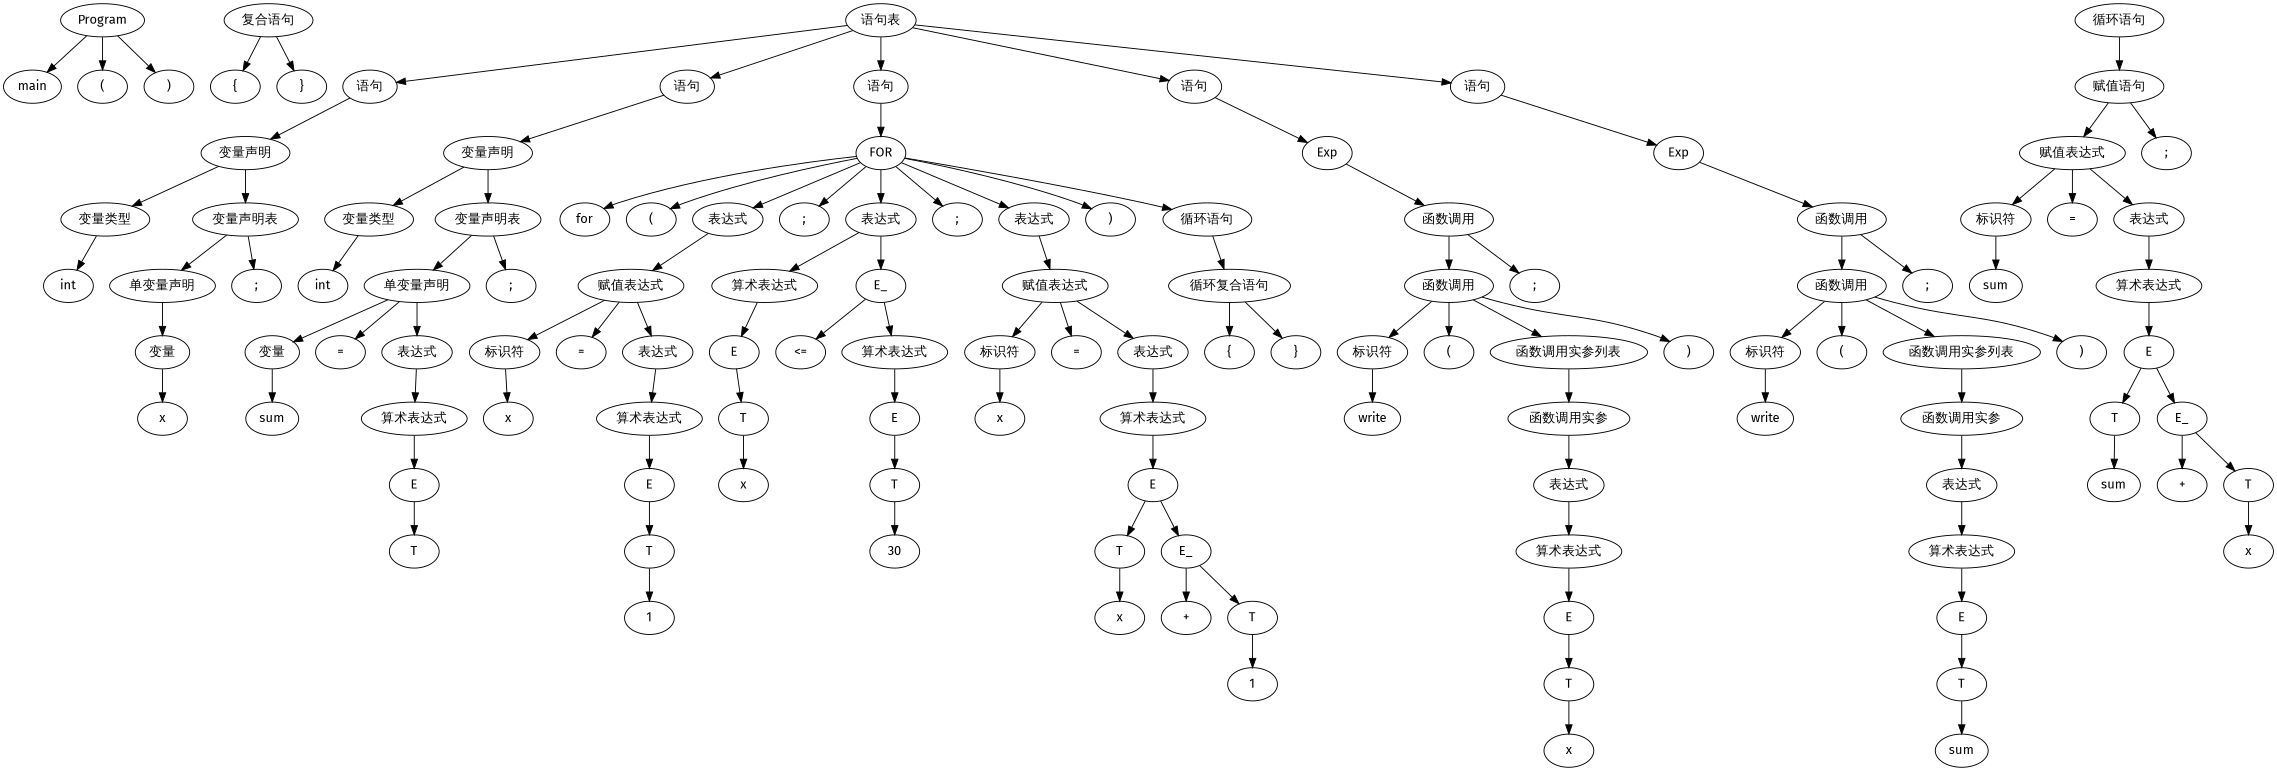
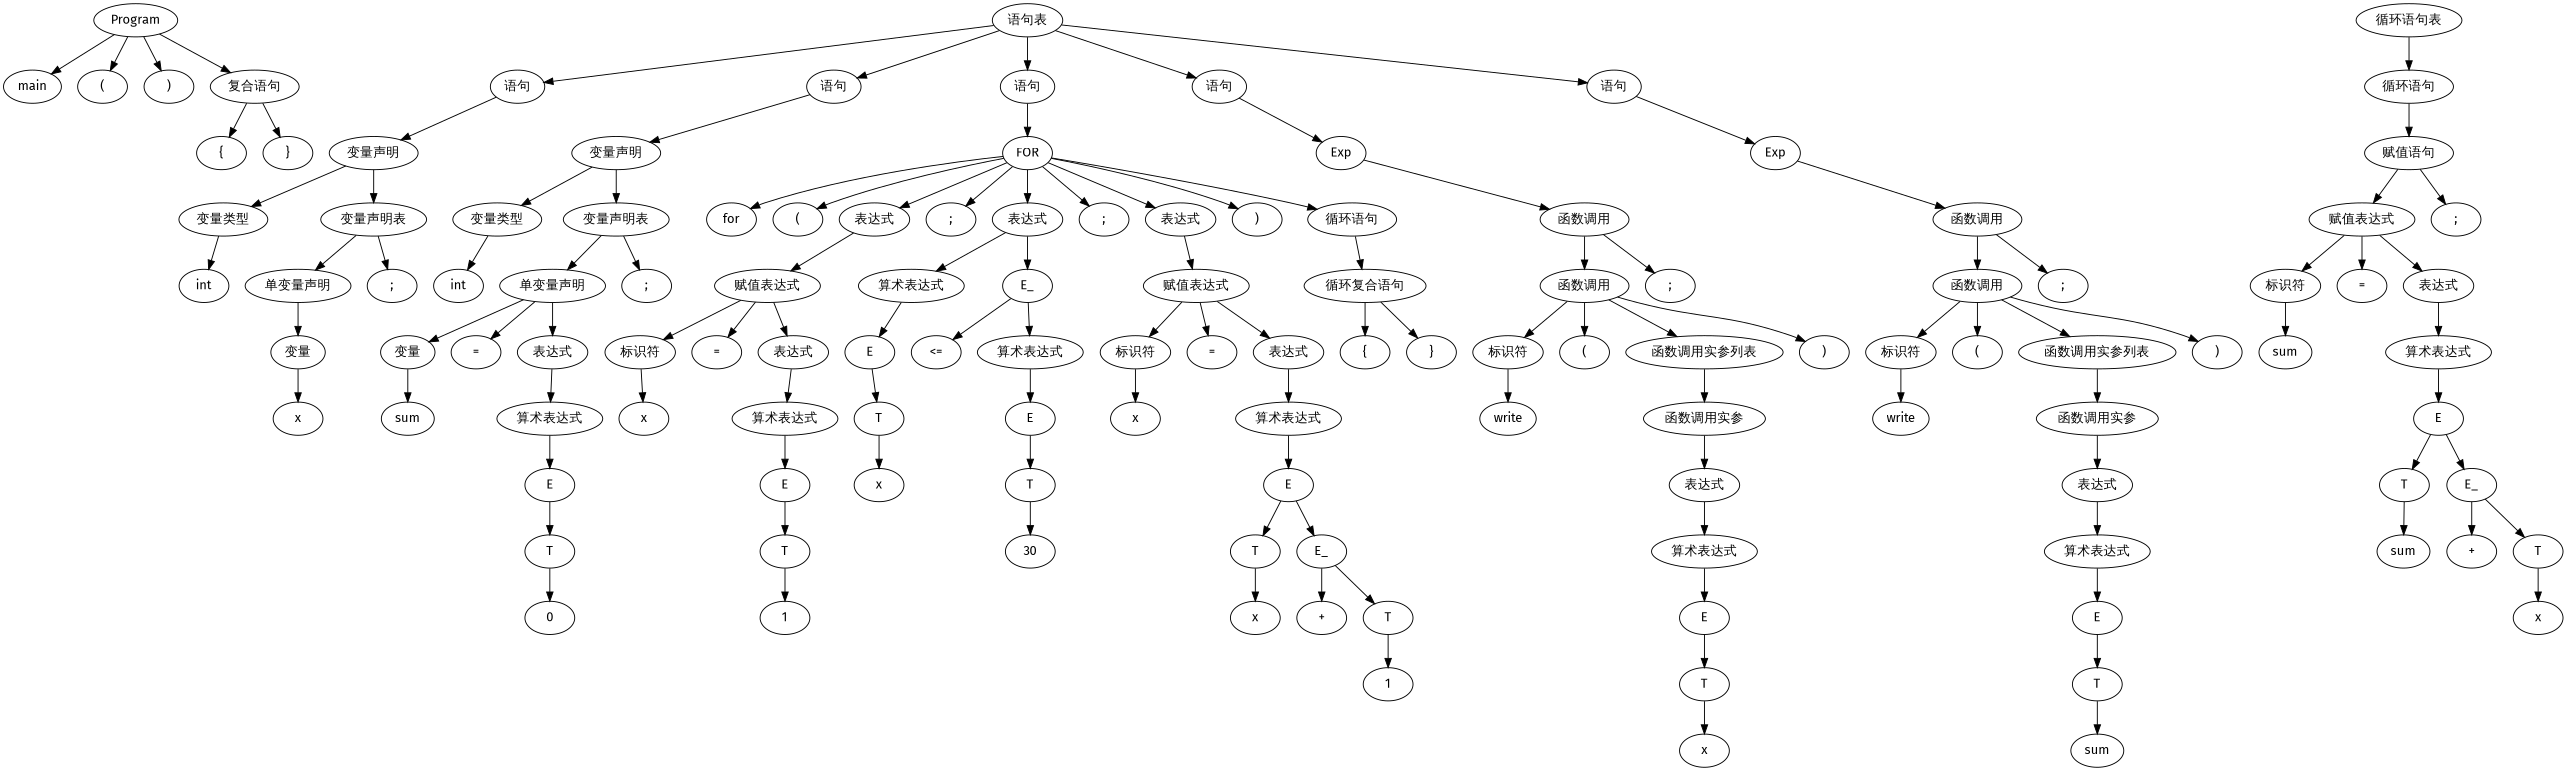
node "循环语句表": added
edge "Program" -> "复合语句": added
node "0": added
